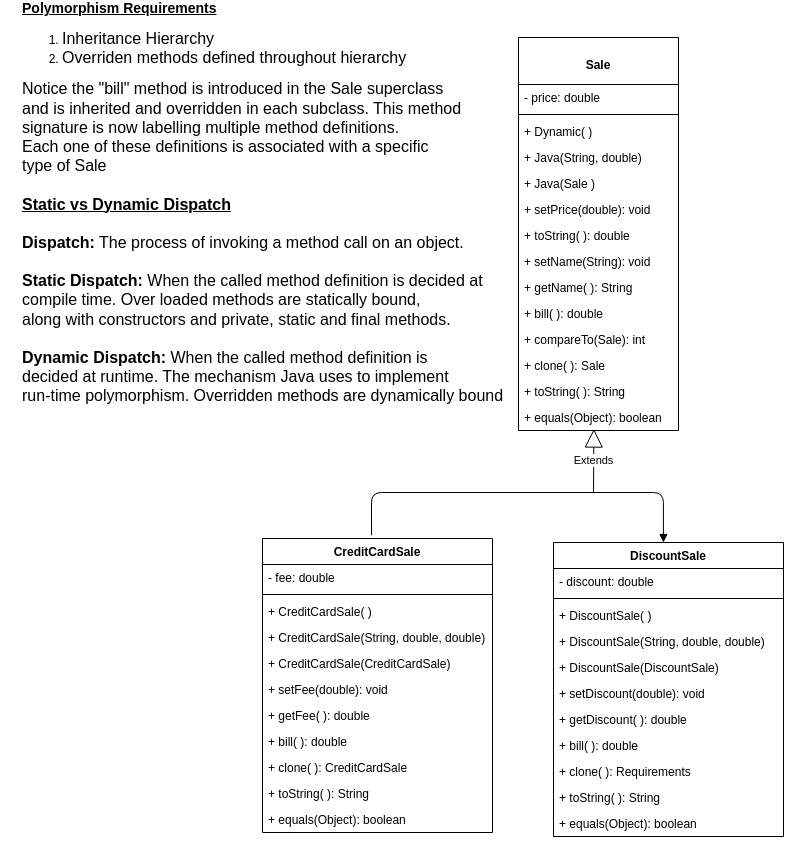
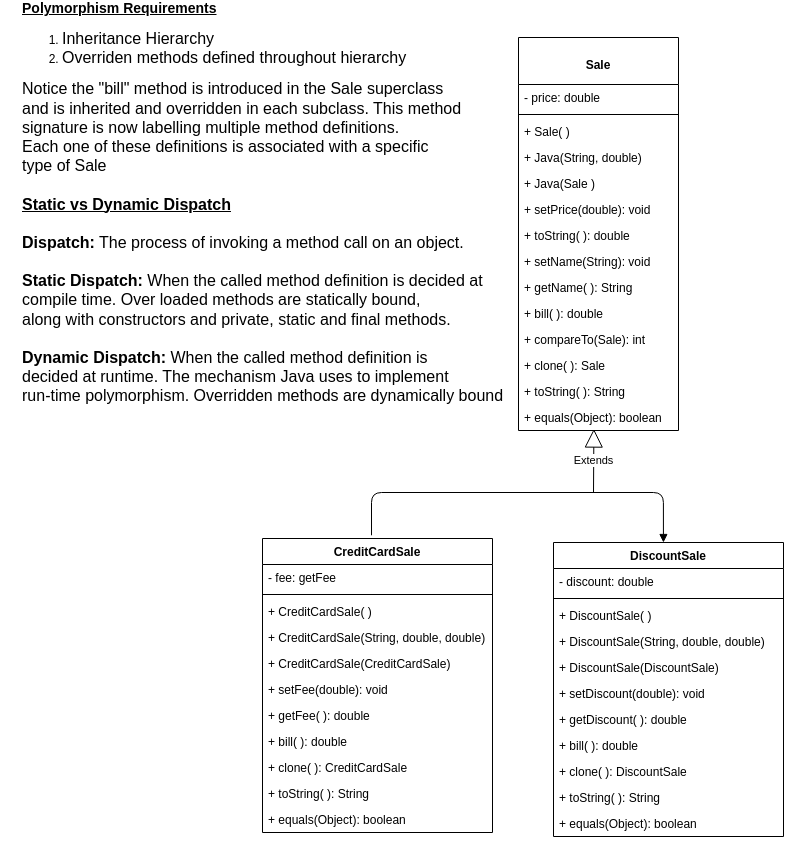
node "+ Dynamic( )": label "+ Dynamic( )" -> "+ Sale( )"
node "- fee: double": label "- fee: double" -> "- fee: getFee"
node "+ clone( ): Requirements": label "+ clone( ): Requirements" -> "+ clone( ): DiscountSale"
